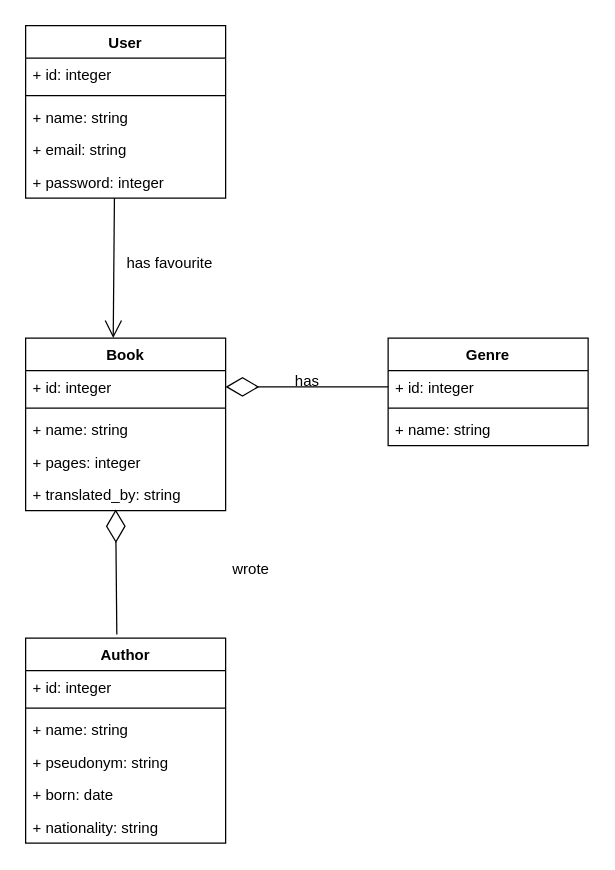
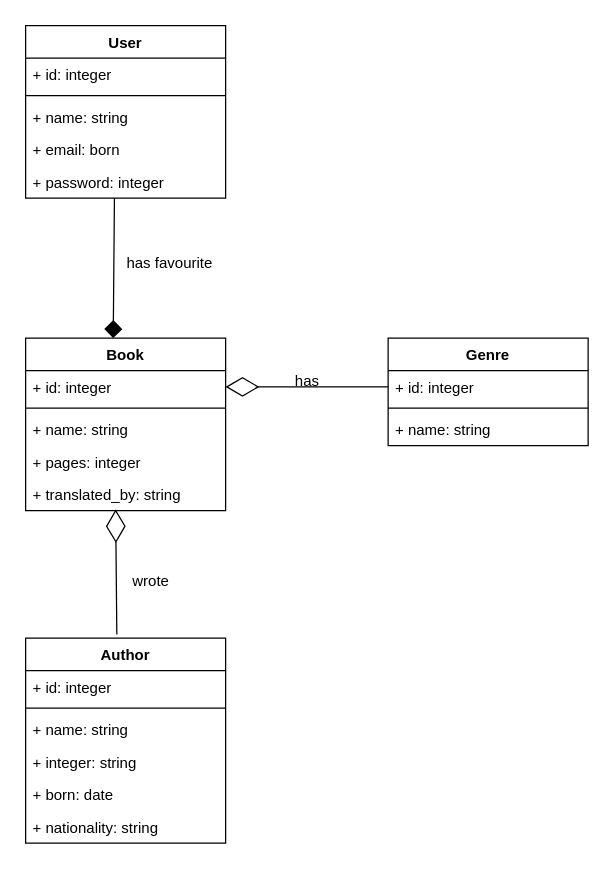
node "+ email: string": label "+ email: string" -> "+ email: born"
edge "+ password: integer" -> "Book": arrowhead open -> diamond
node "wrote": moved (251, 569) -> (151, 582)
node "+ pseudonym: string": label "+ pseudonym: string" -> "+ integer: string"
